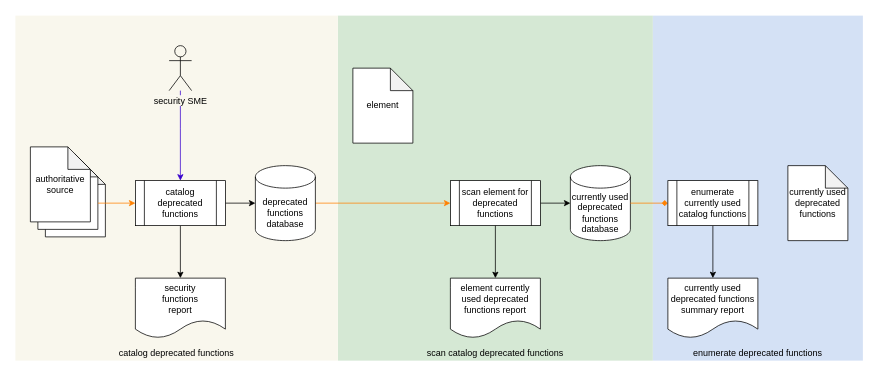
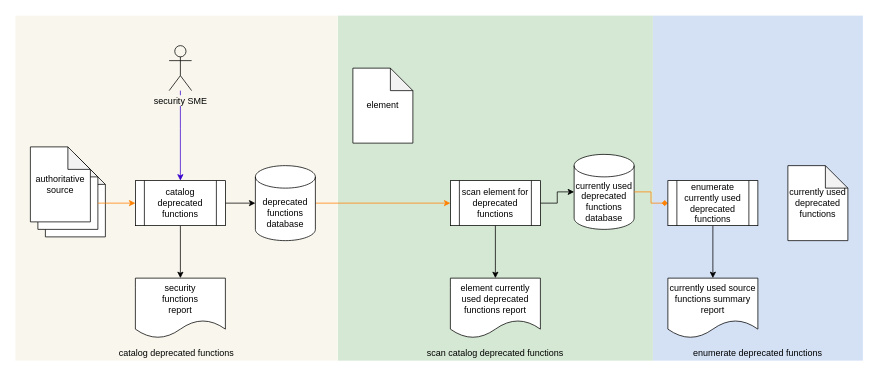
node "currently used deprecated functions database": moved (600, 203) -> (604, 192)
node "enumerate currently used catalog functions": label "enumerate currently used catalog functions" -> "enumerate currently used deprecated functions"
node "currently used deprecated functions summary report": label "currently used deprecated functions summary report" -> "currently used source functions summary report"
